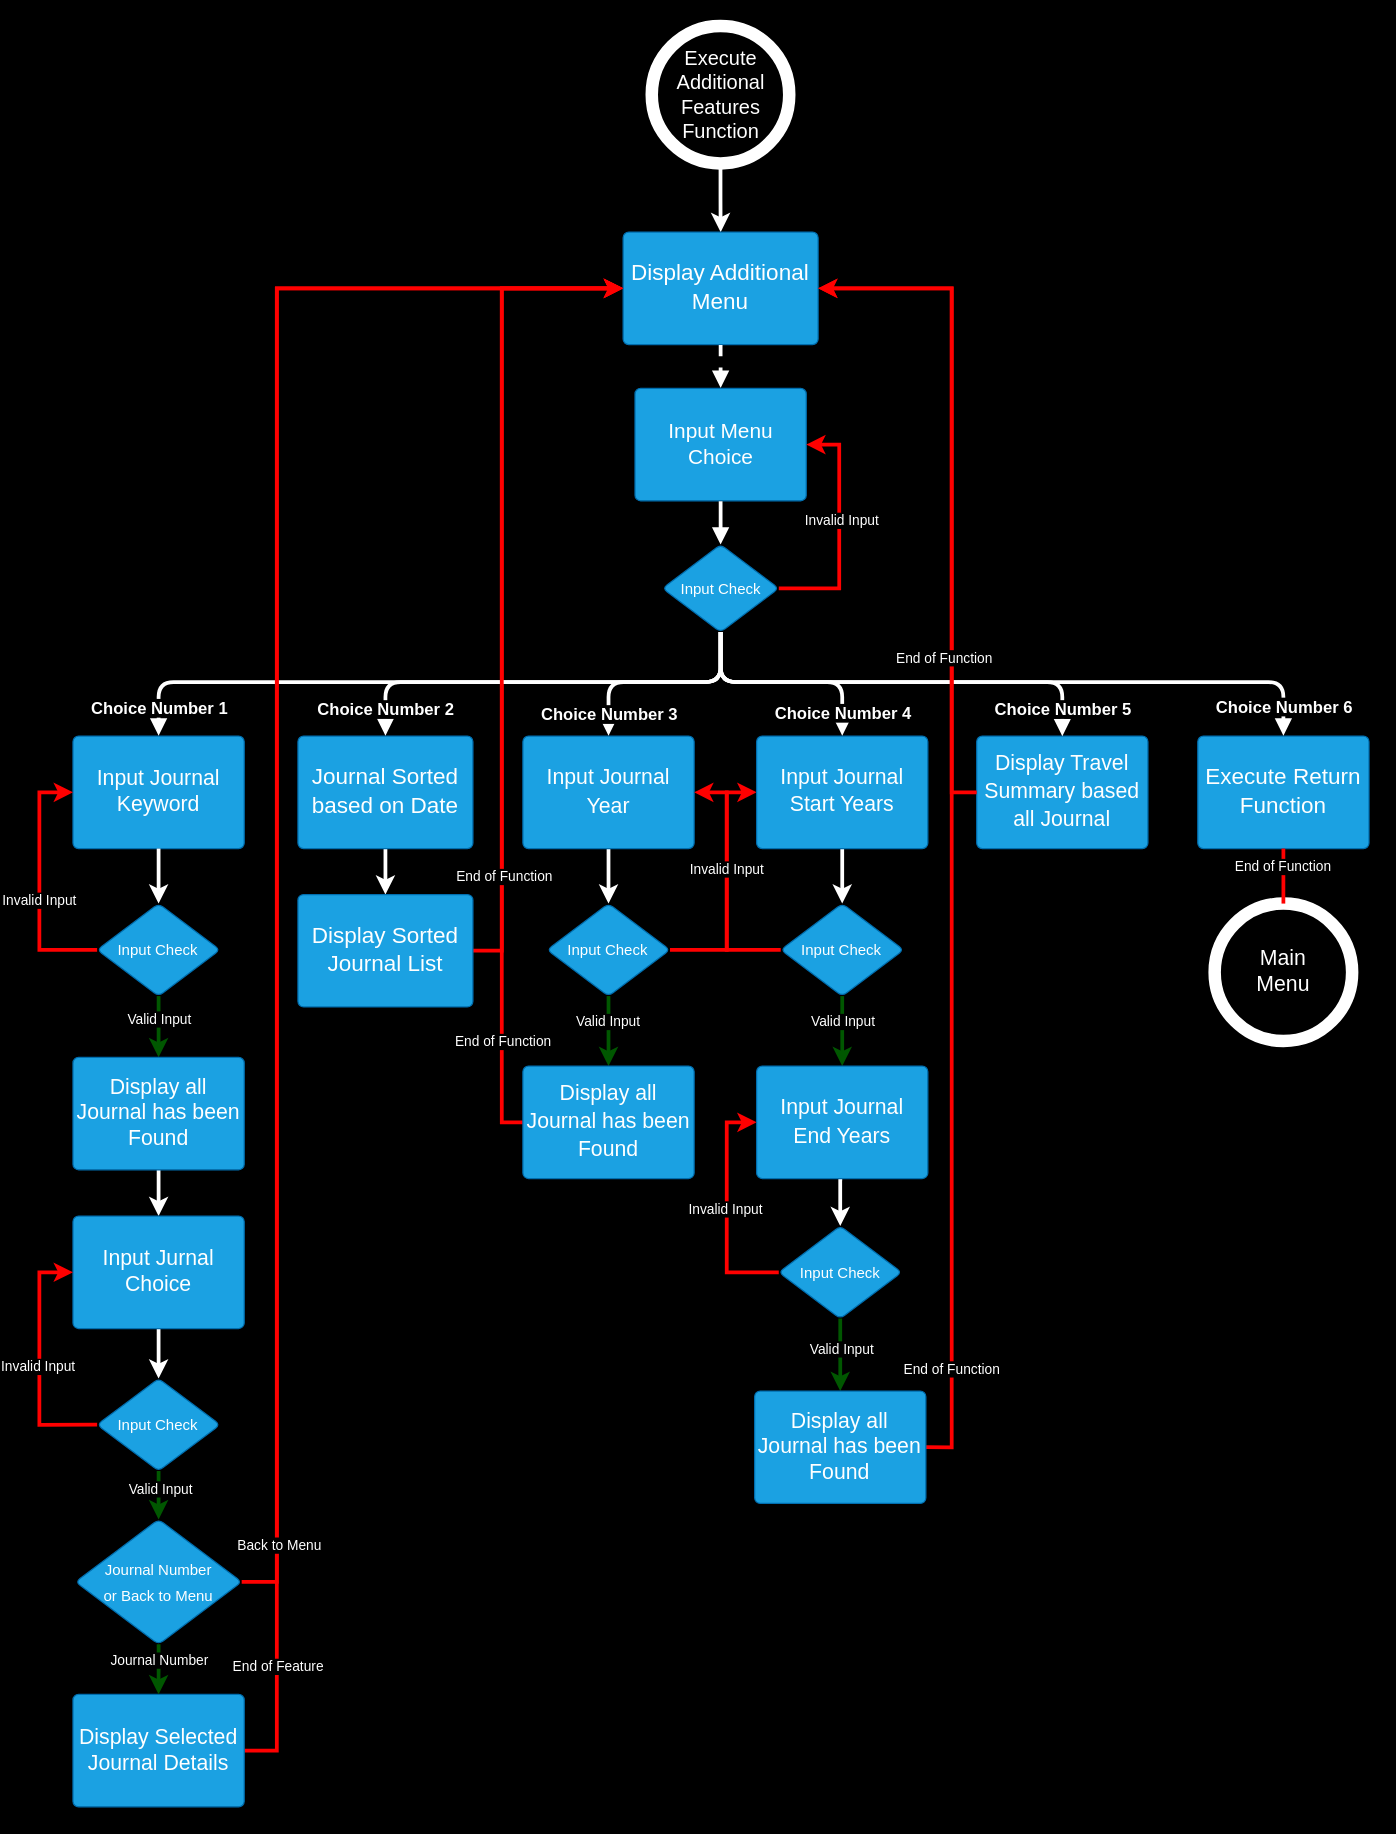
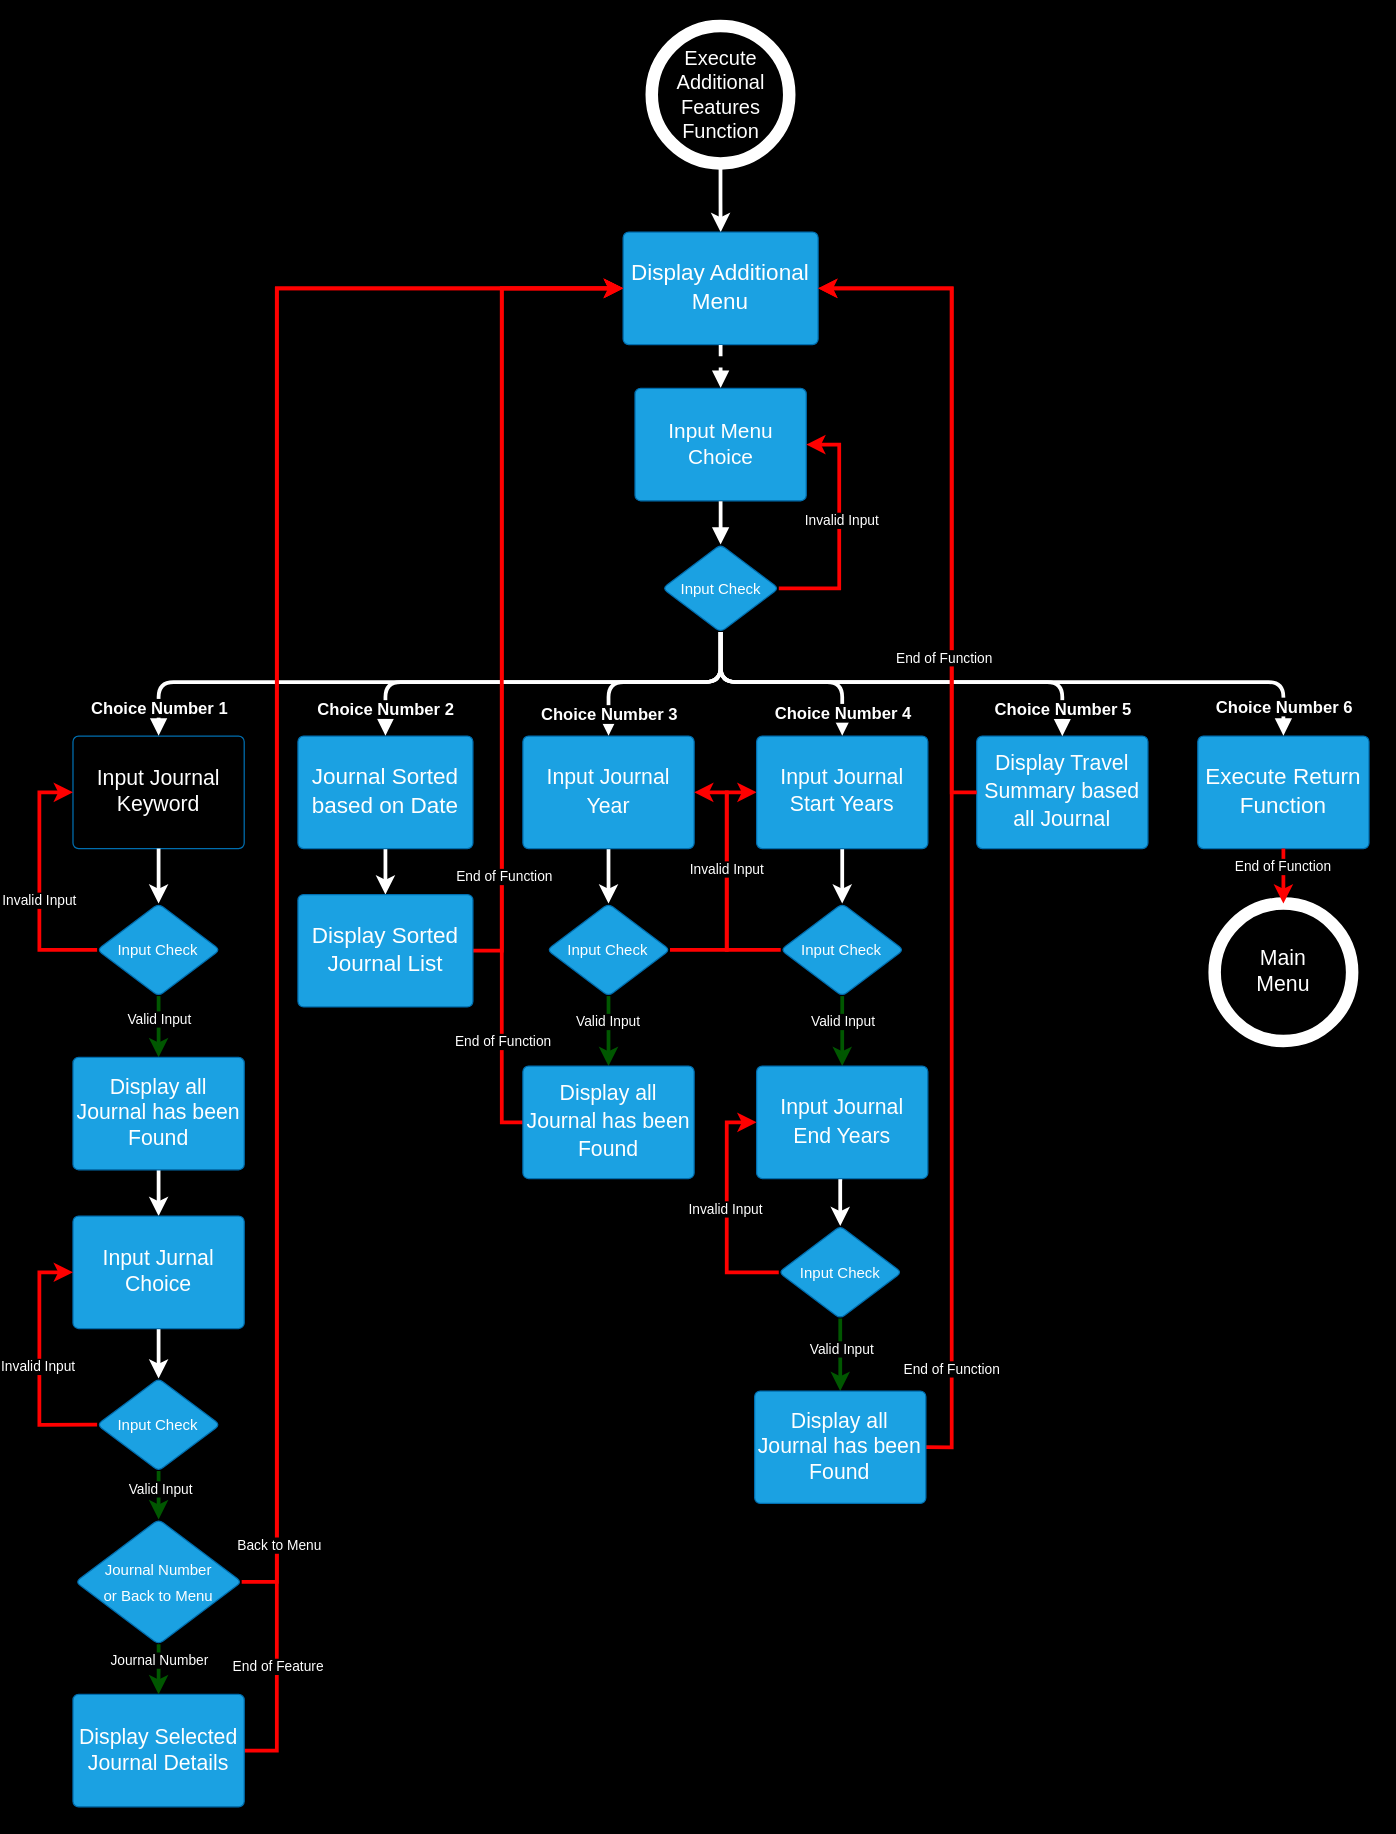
node "Input Journal Keyword": fillcolor #1ba1e2 -> #000000
edge "Execute Return Function" -- "Main Menu": arrowhead none -> classic
